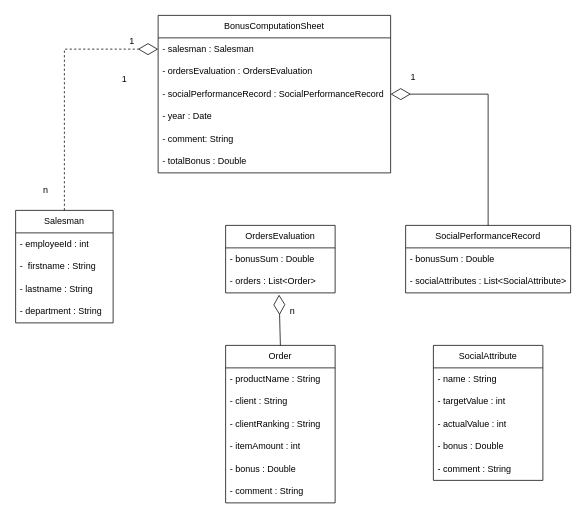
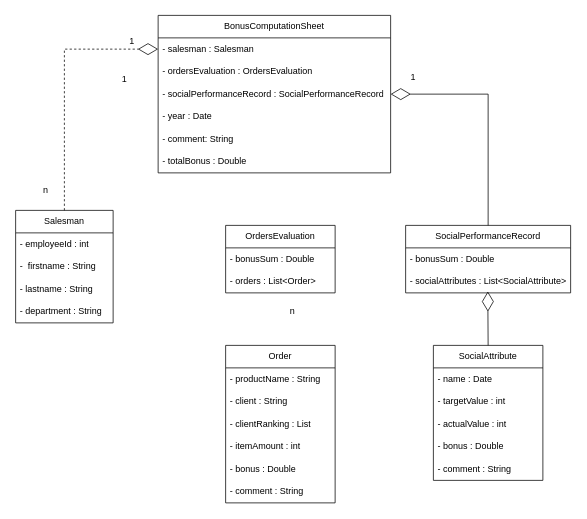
edge "SocialAttribute" -> "- socialAttributes : List<SocialAttribute>": added
edge "Order" -> "- orders : List<Order>": removed
node "- name : String": label "- name : String" -> "- name : Date"
node "- clientRanking : String": label "- clientRanking : String" -> "- clientRanking : List"
